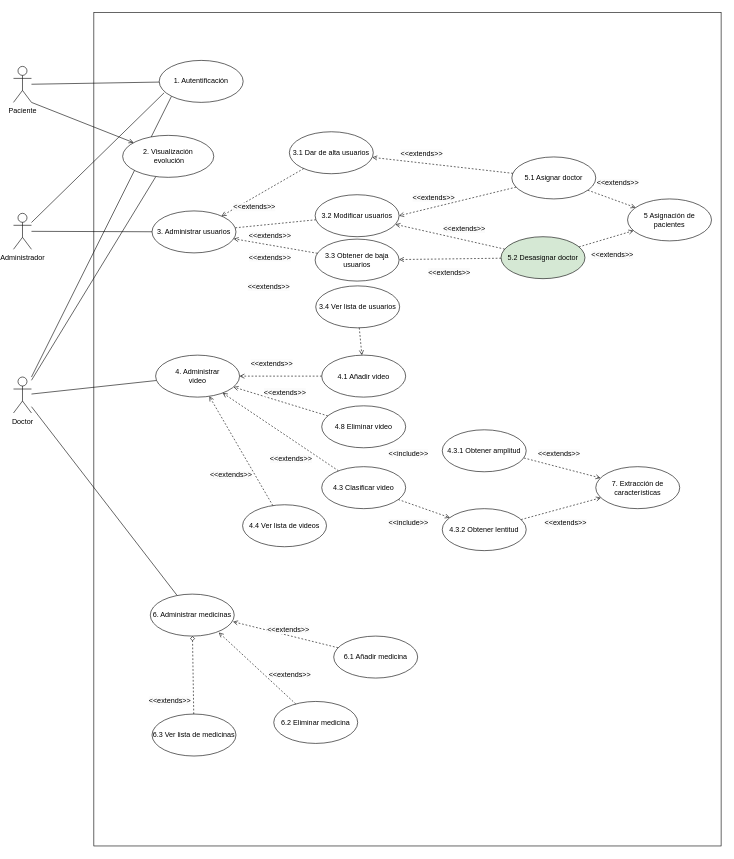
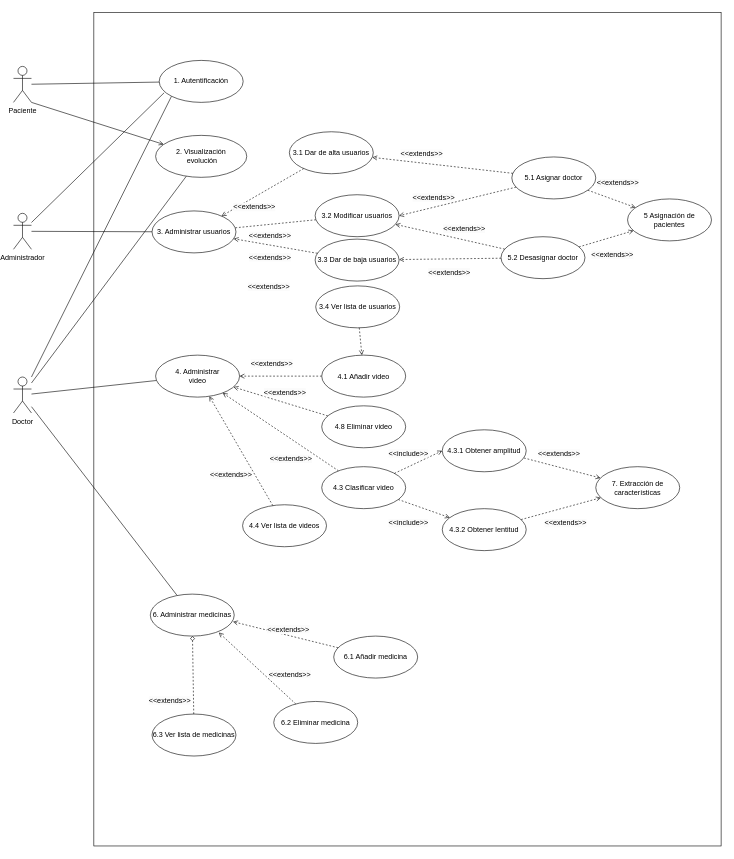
node "2. Visualización evolución": moved (168, 156) -> (201, 156)
node "5.2 Desasignar doctor": fillcolor #d5e8d4 -> #ffffff
node "3.3 Obtener de baja usuarios": label "3.3 Obtener de baja usuarios" -> "3.3 Dar de baja usuarios"
edge "4.3 Clasificar video" -> "4.3.1 Obtener amplitud": added
